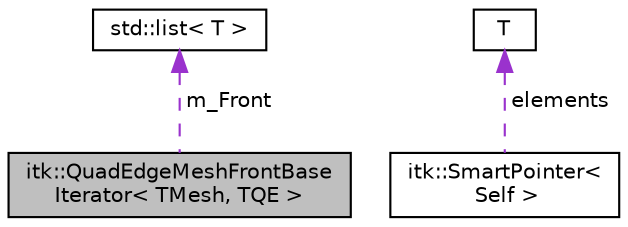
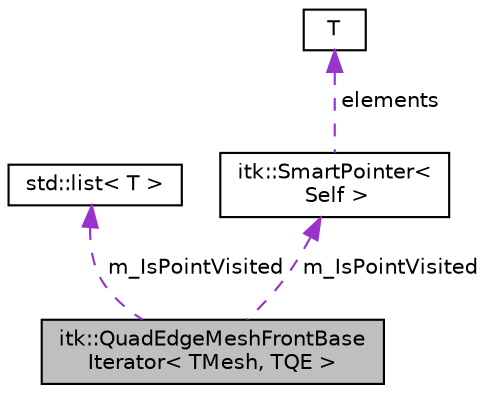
edge "itk::QuadEdgeMeshFrontBase Iterator< TMesh, TQE >" -> "std::list< T >": label " m_Front" -> " m_IsPointVisited"
edge "itk::QuadEdgeMeshFrontBase Iterator< TMesh, TQE >" -> "itk::SmartPointer< Self >": added, label "m_IsPointVisited"
